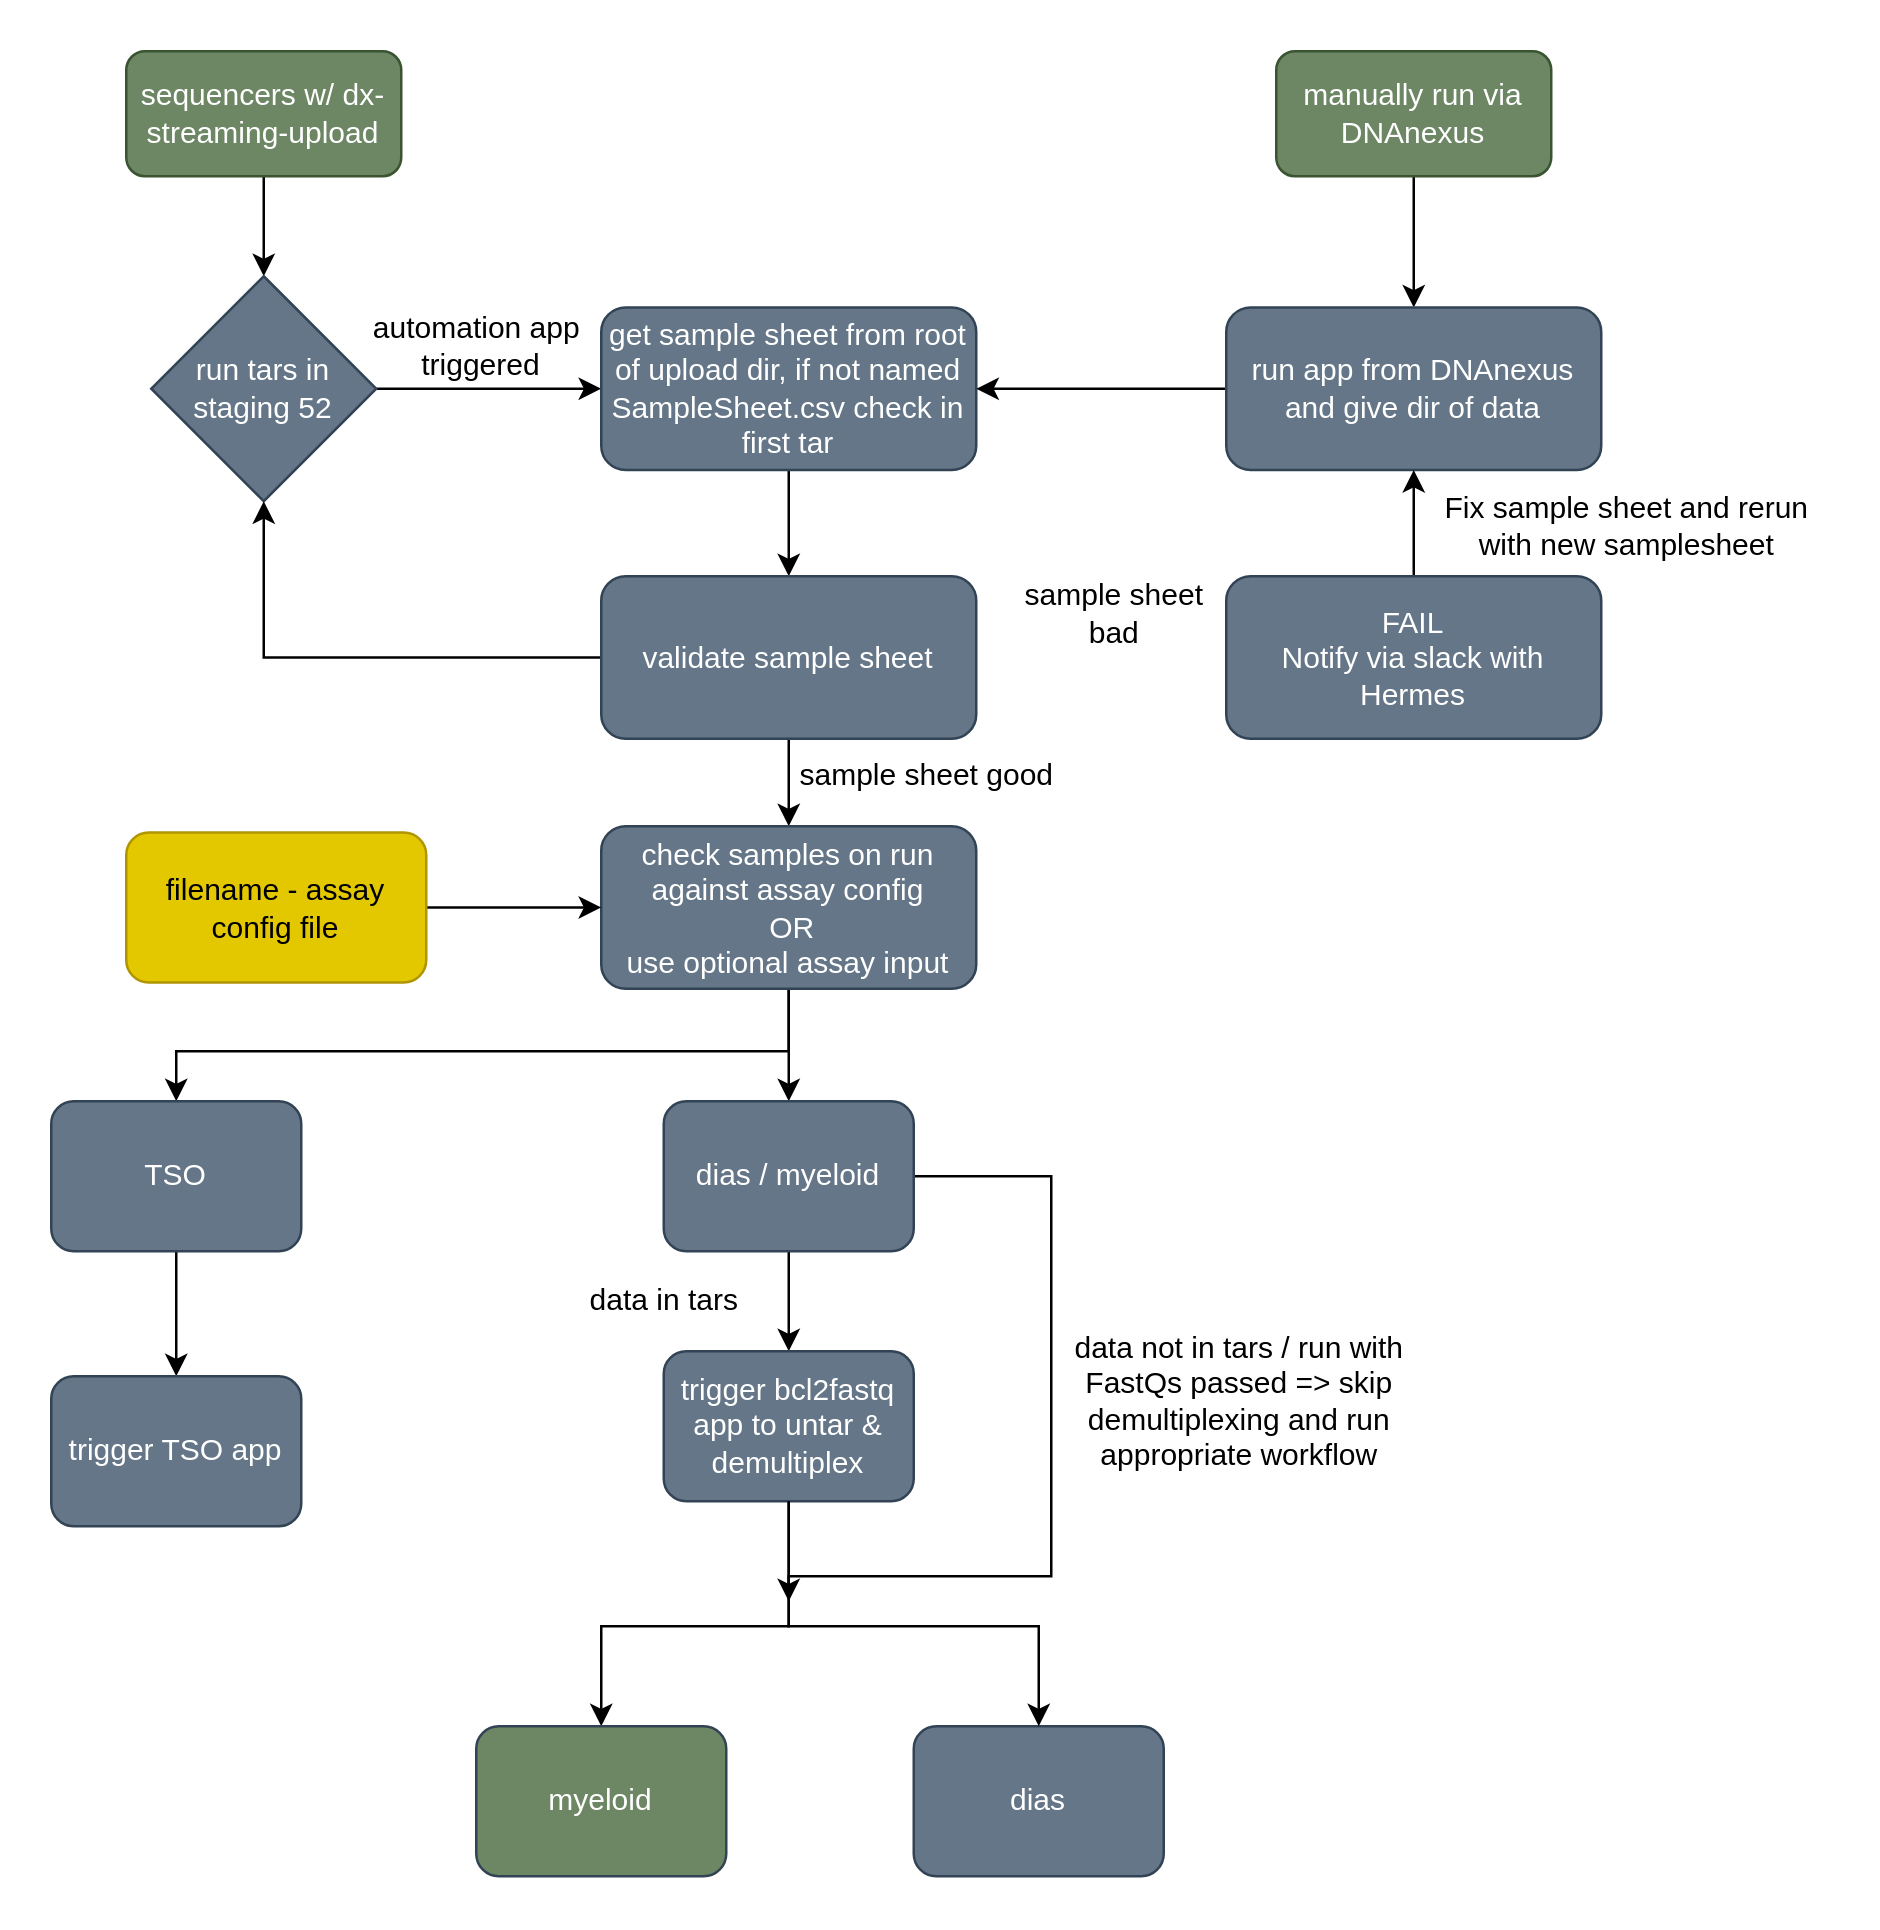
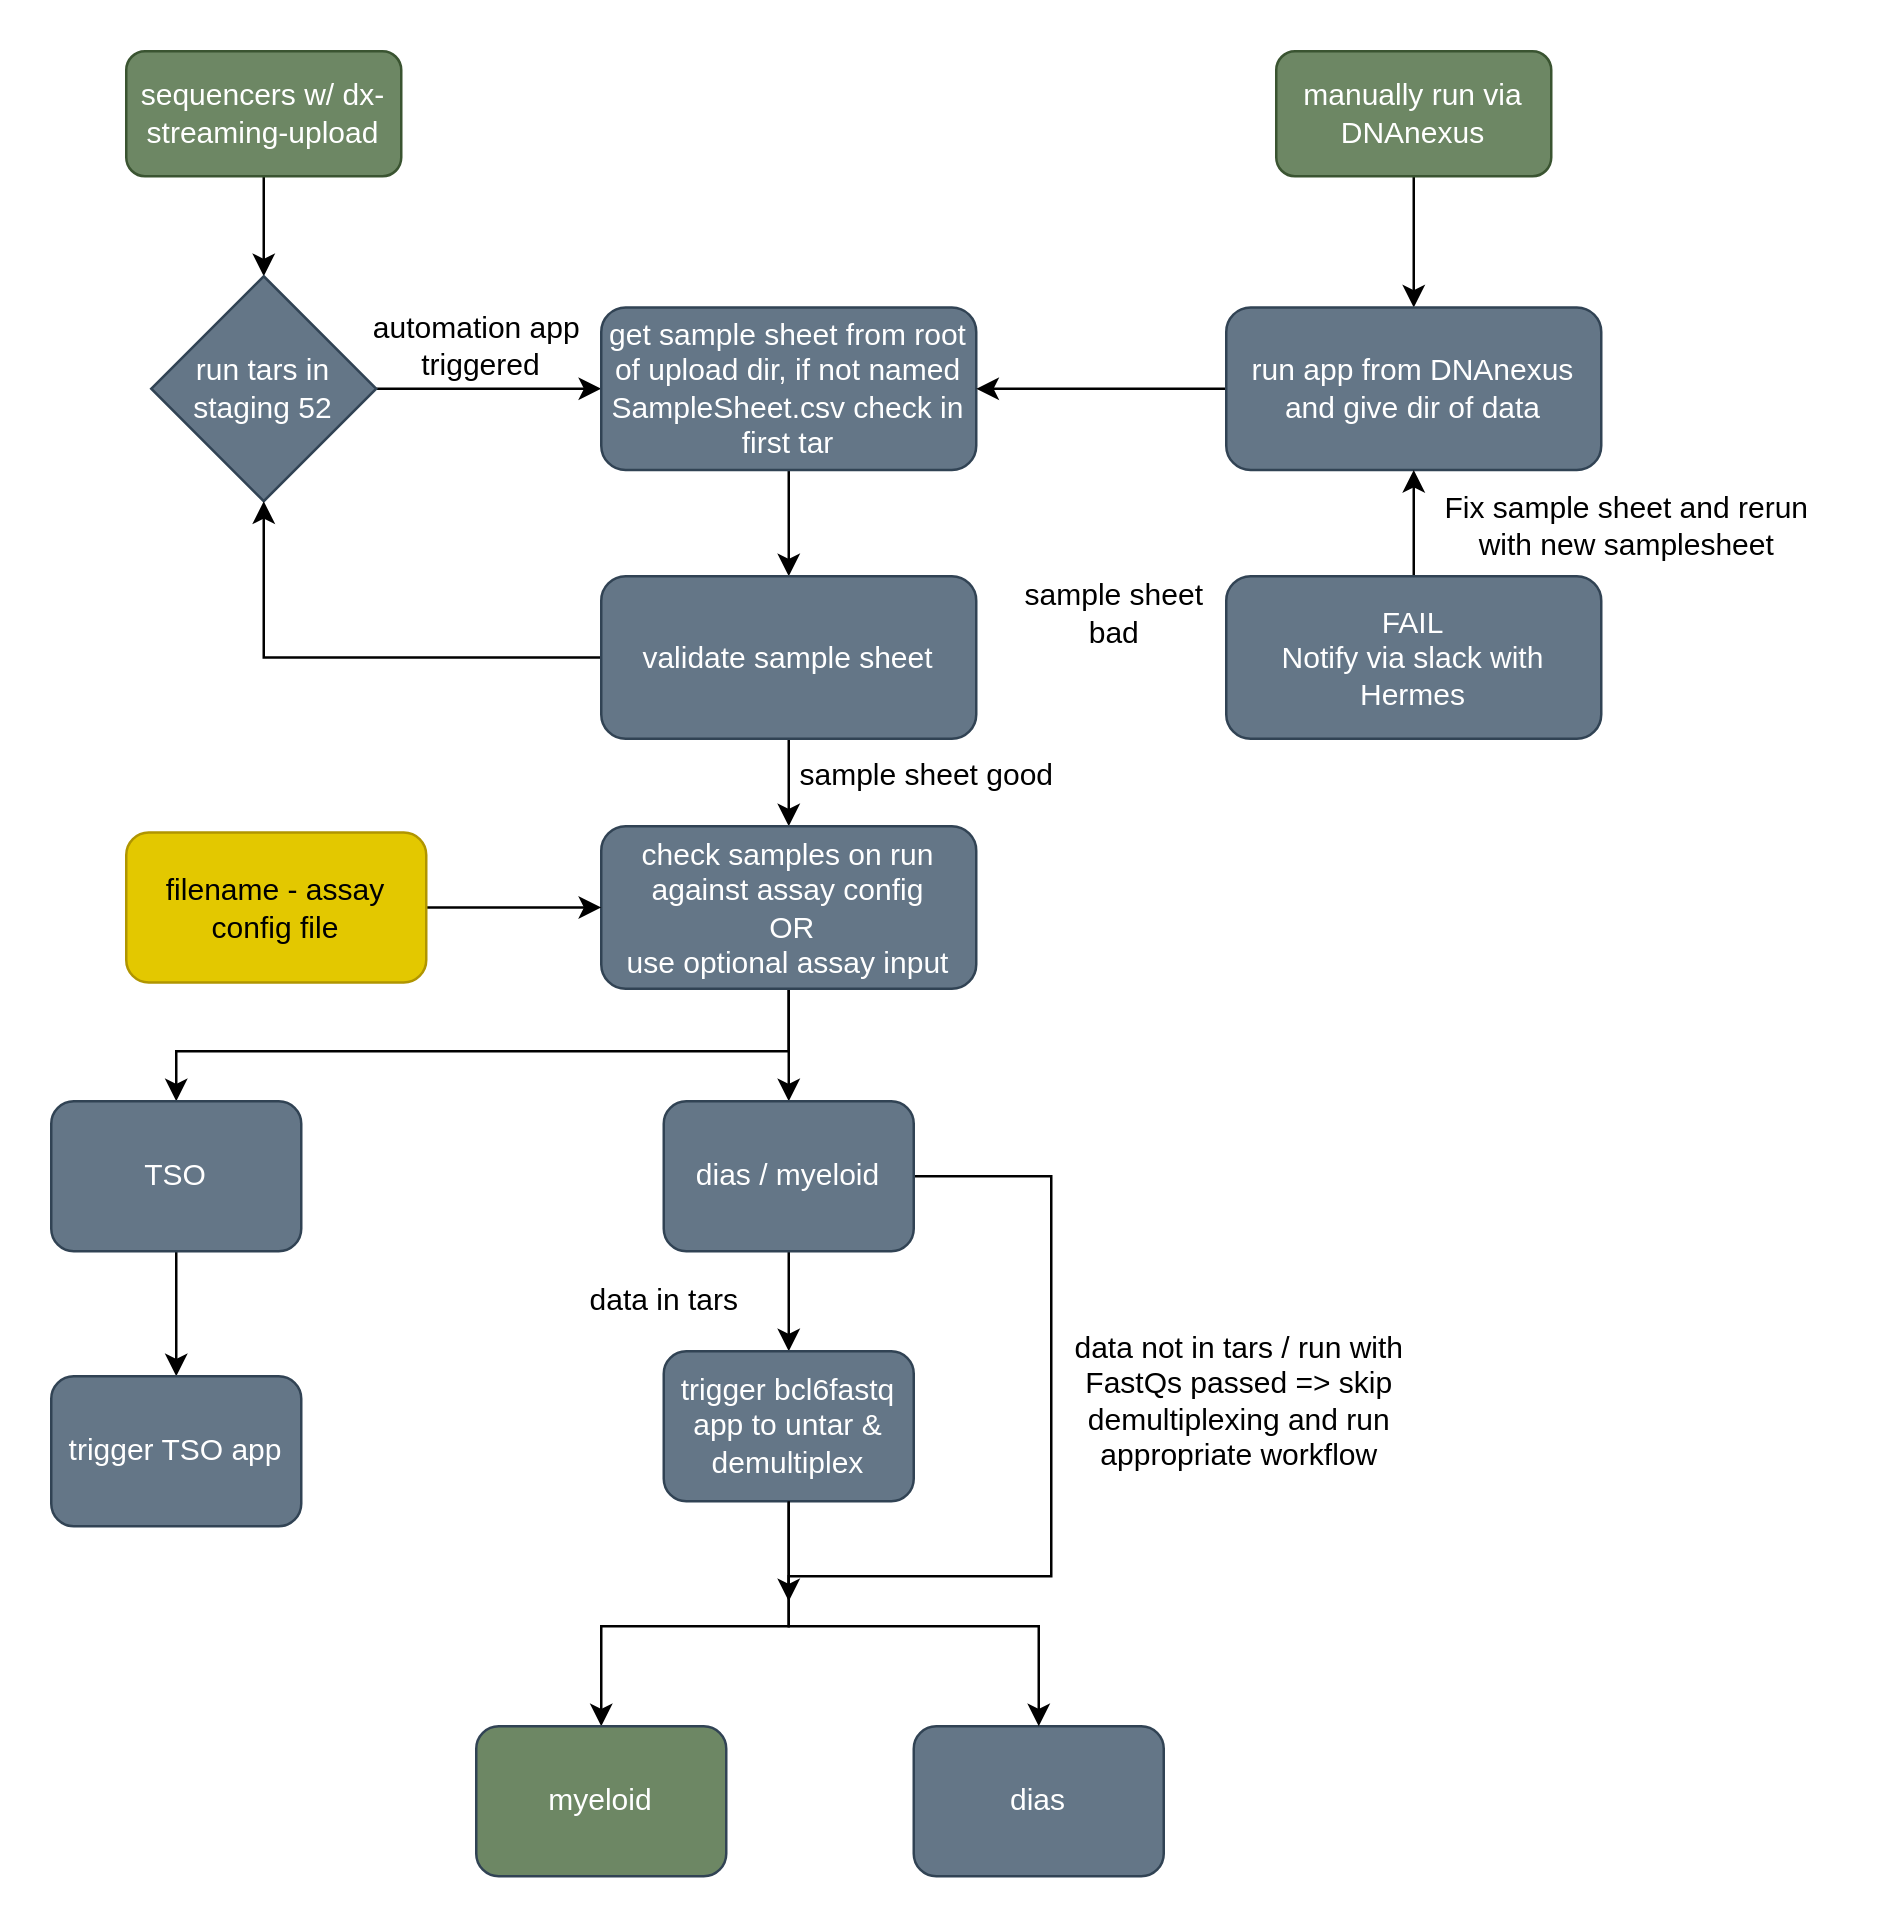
node "trigger bcl2fastq app to untar & demultiplex": label "trigger bcl2fastq app to untar & demultiplex" -> "trigger bcl6fastq app to untar & demultiplex"
